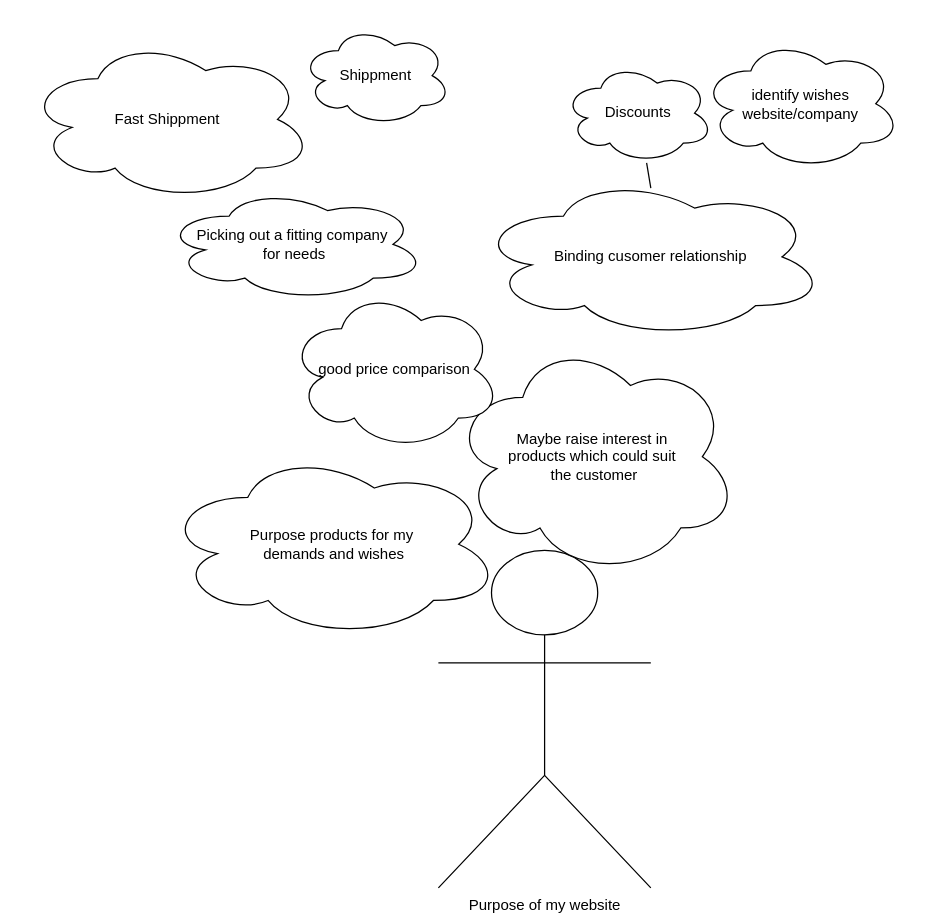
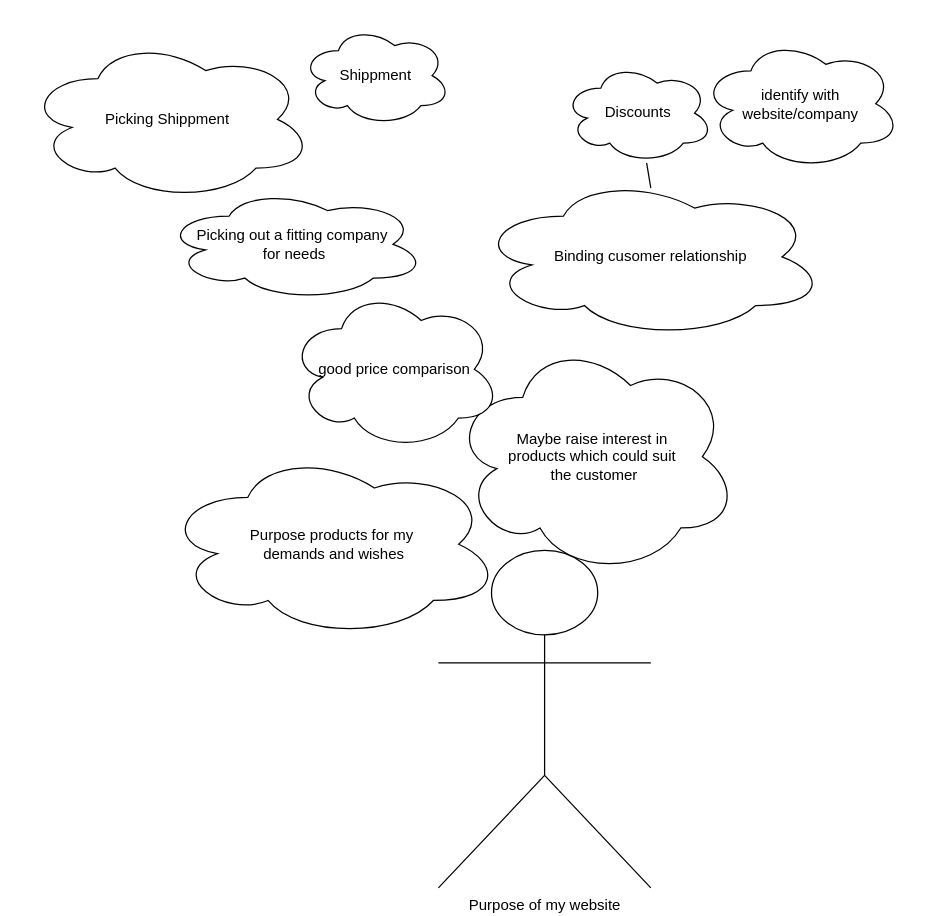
node "identify wishes website/company": label "identify wishes website/company" -> "identify with website/company"
node "Fast Shippment": label "Fast Shippment" -> "Picking Shippment"
